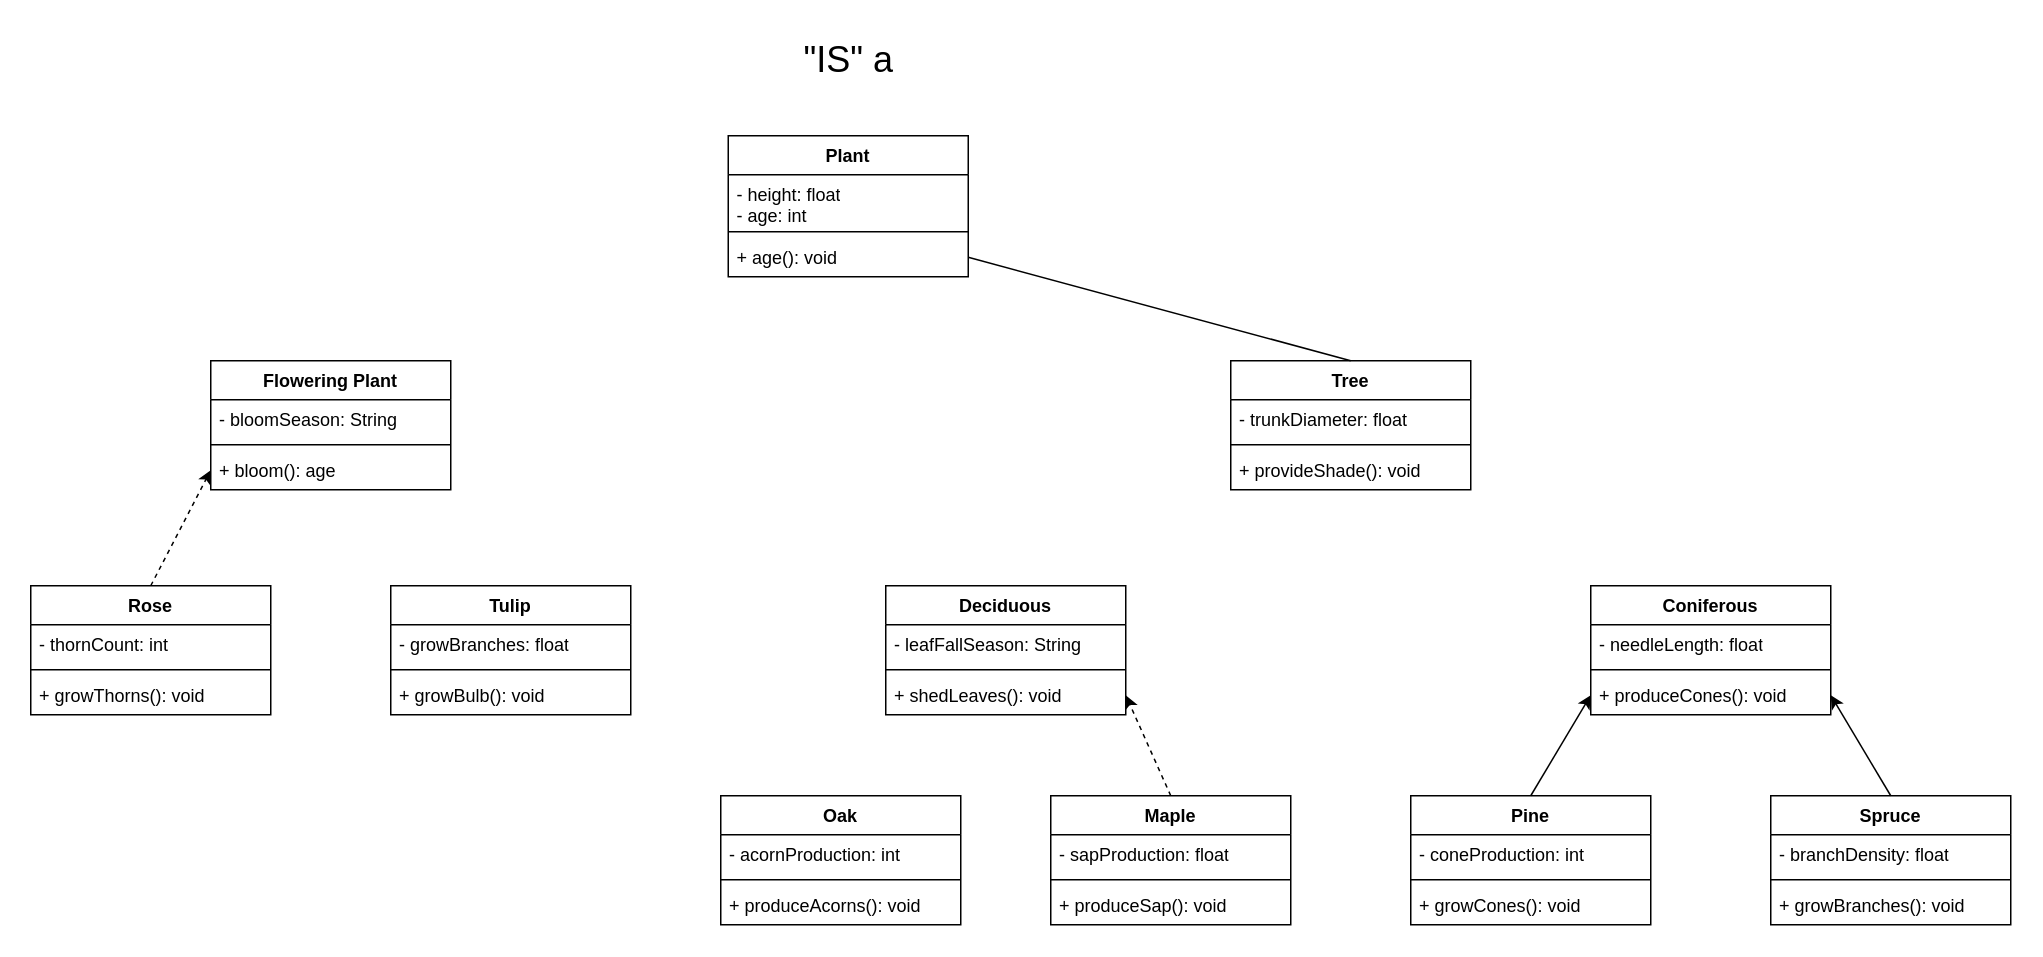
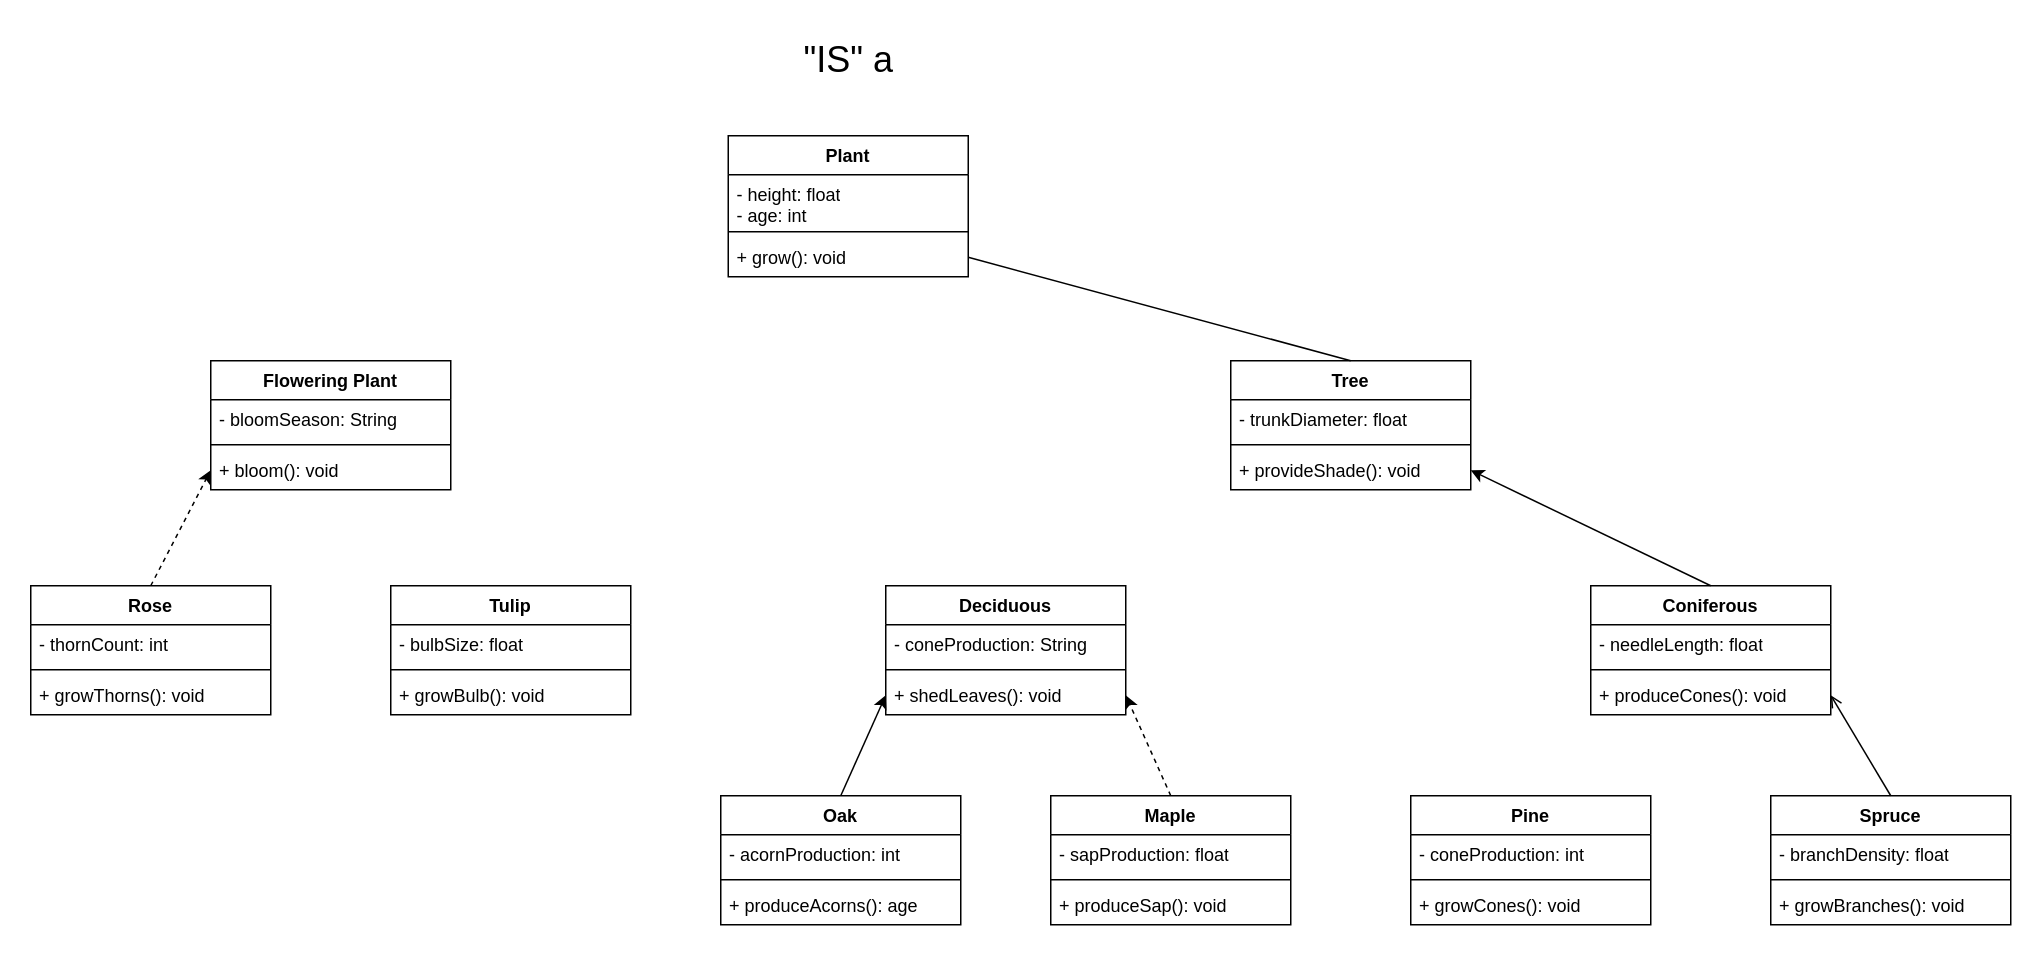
node "+ age(): void": label "+ age(): void" -> "+ grow(): void"
node "+ bloom(): age": label "+ bloom(): age" -> "+ bloom(): void"
edge "Coniferous" -> "+ provideShade(): void": added
node "- growBranches: float": label "- growBranches: float" -> "- bulbSize: float"
node "- leafFallSeason: String": label "- leafFallSeason: String" -> "- coneProduction: String"
edge "Spruce" -> "+ produceCones(): void": arrowhead classic -> open
edge "Oak" -> "+ shedLeaves(): void": added
edge "Pine" -> "+ produceCones(): void": removed
node "+ produceAcorns(): void": label "+ produceAcorns(): void" -> "+ produceAcorns(): age"
